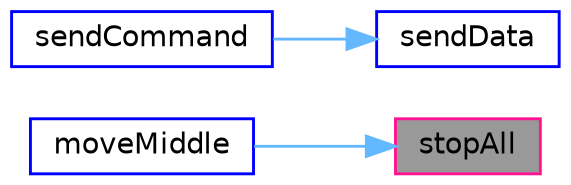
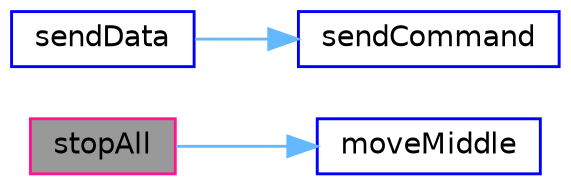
edge "sendCommand" -> "sendData": reversed
edge "moveMiddle" -> "stopAll": reversed
